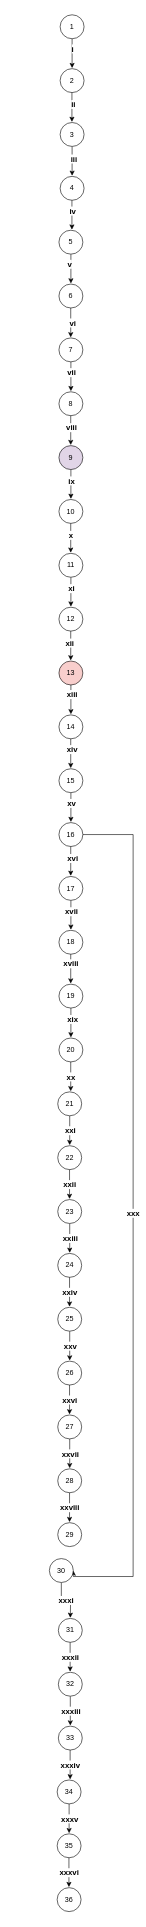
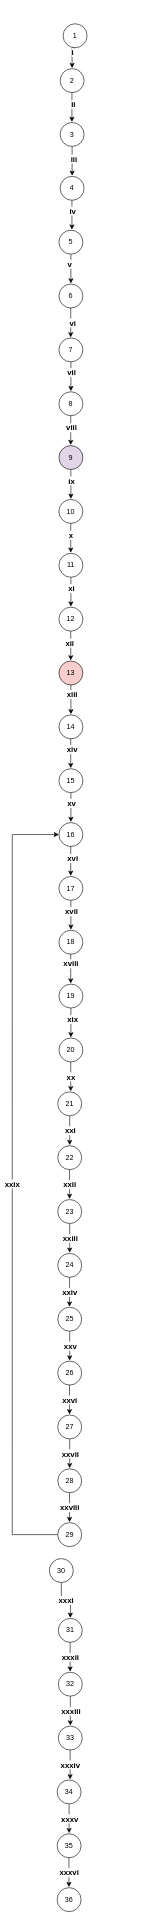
node "1": moved (72, 24) -> (75, 33)
edge "29" -> "16": added, label "xxix"
edge "16" -> "30": removed, label "xxx"
